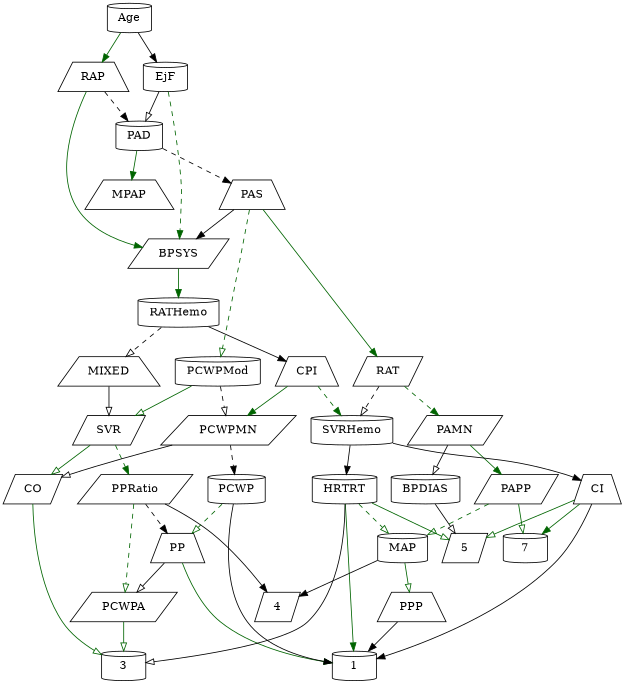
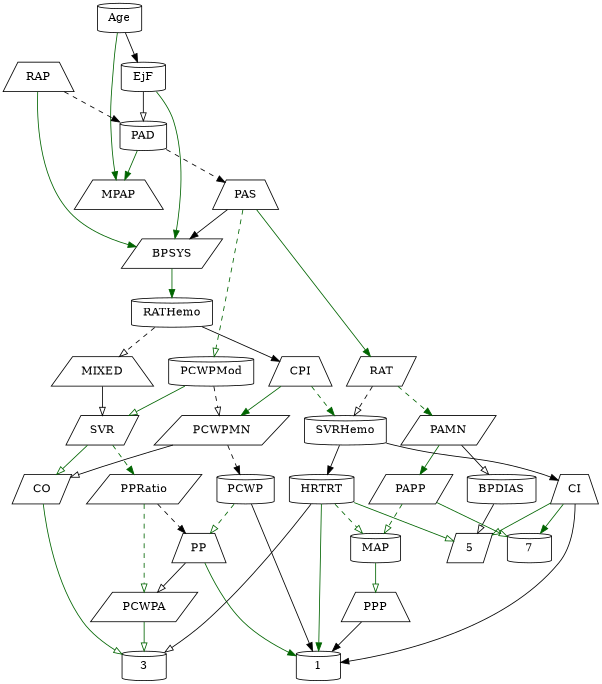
edge "Age" -> "RAP": now "Age" -> "MPAP"
edge "EjF" -> "BPSYS": style dashed -> solid
node "4": removed
